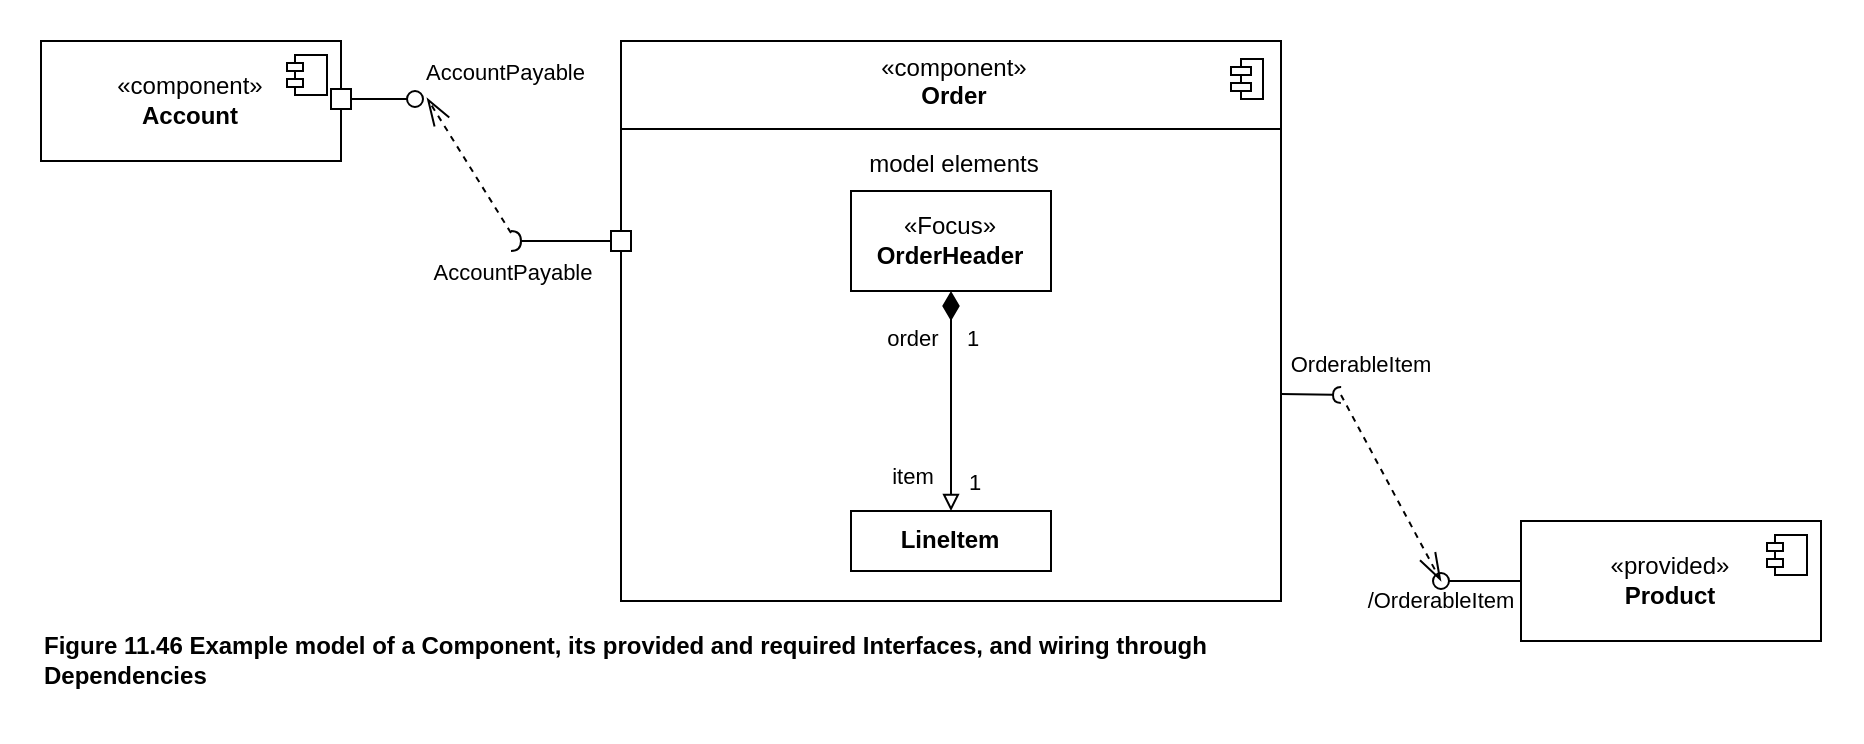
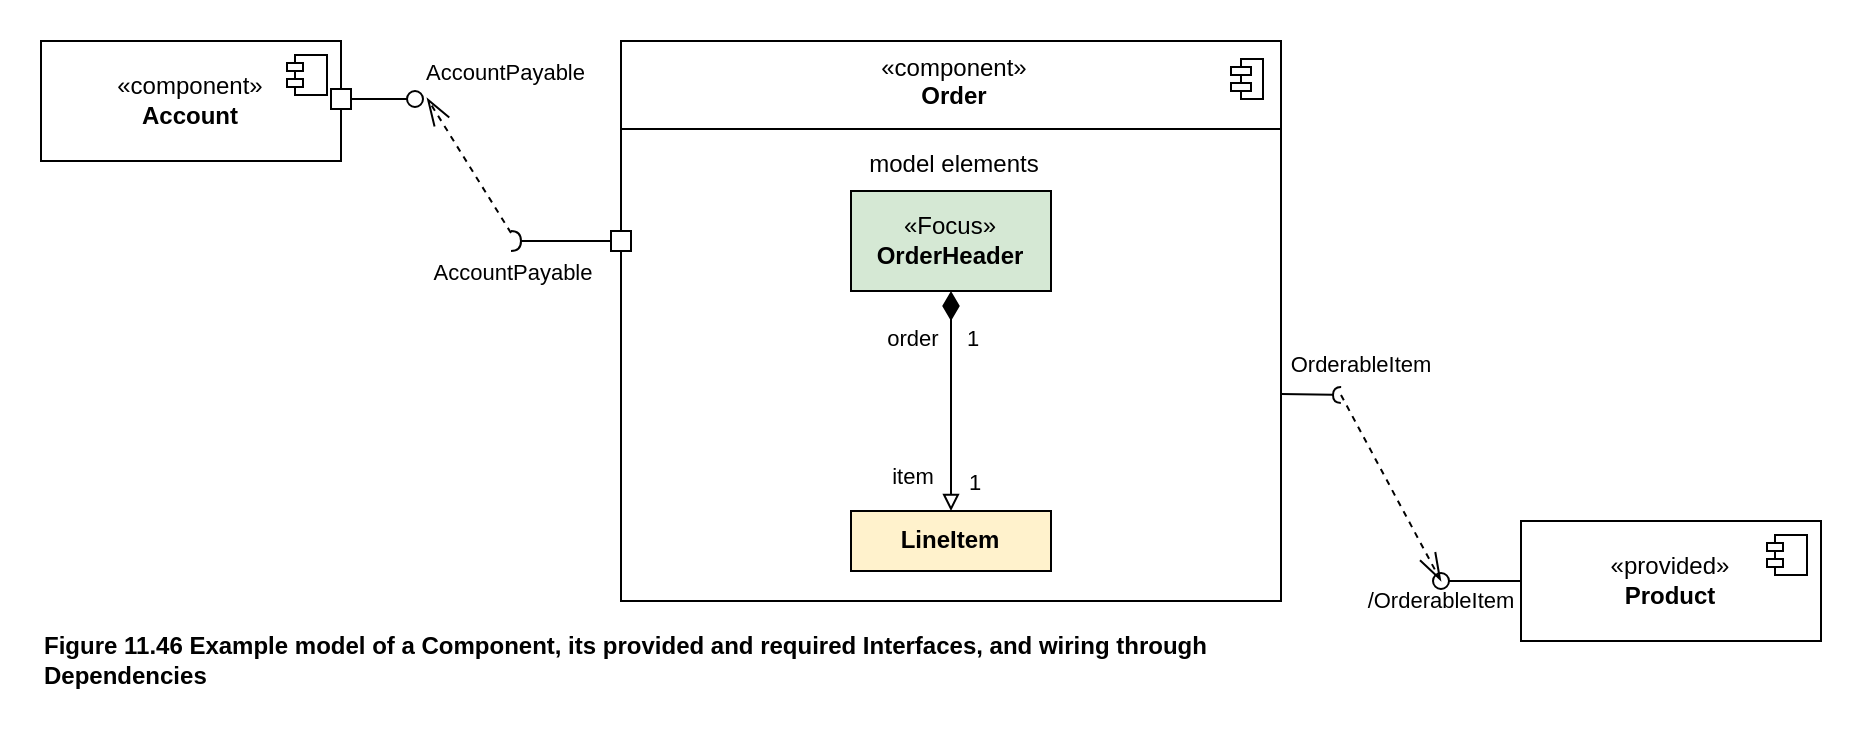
node "«Focus» OrderHeader": fillcolor #ffffff -> #d5e8d4
node "LineItem": fillcolor #ffffff -> #fff2cc
